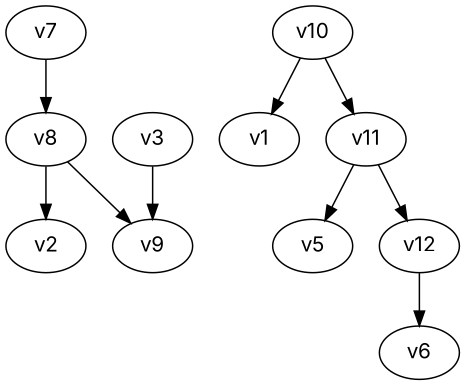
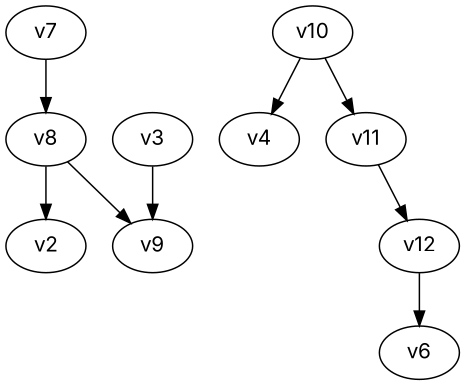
node "v1": label "v1" -> "v4"
node "v5": removed
